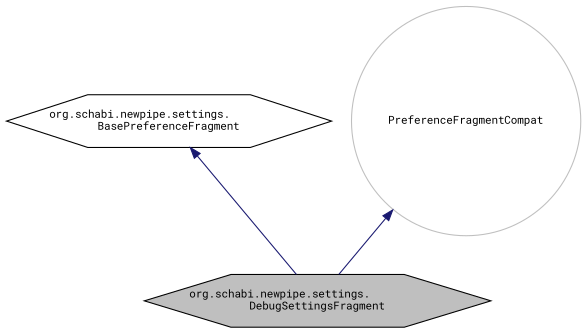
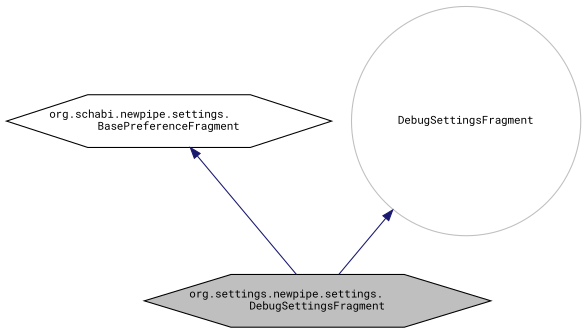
node "PreferenceFragmentCompat": label "PreferenceFragmentCompat" -> "DebugSettingsFragment"
node "org.schabi.newpipe.settings. DebugSettingsFragment": label "org.schabi.newpipe.settings. DebugSettingsFragment" -> "org.settings.newpipe.settings. DebugSettingsFragment"
